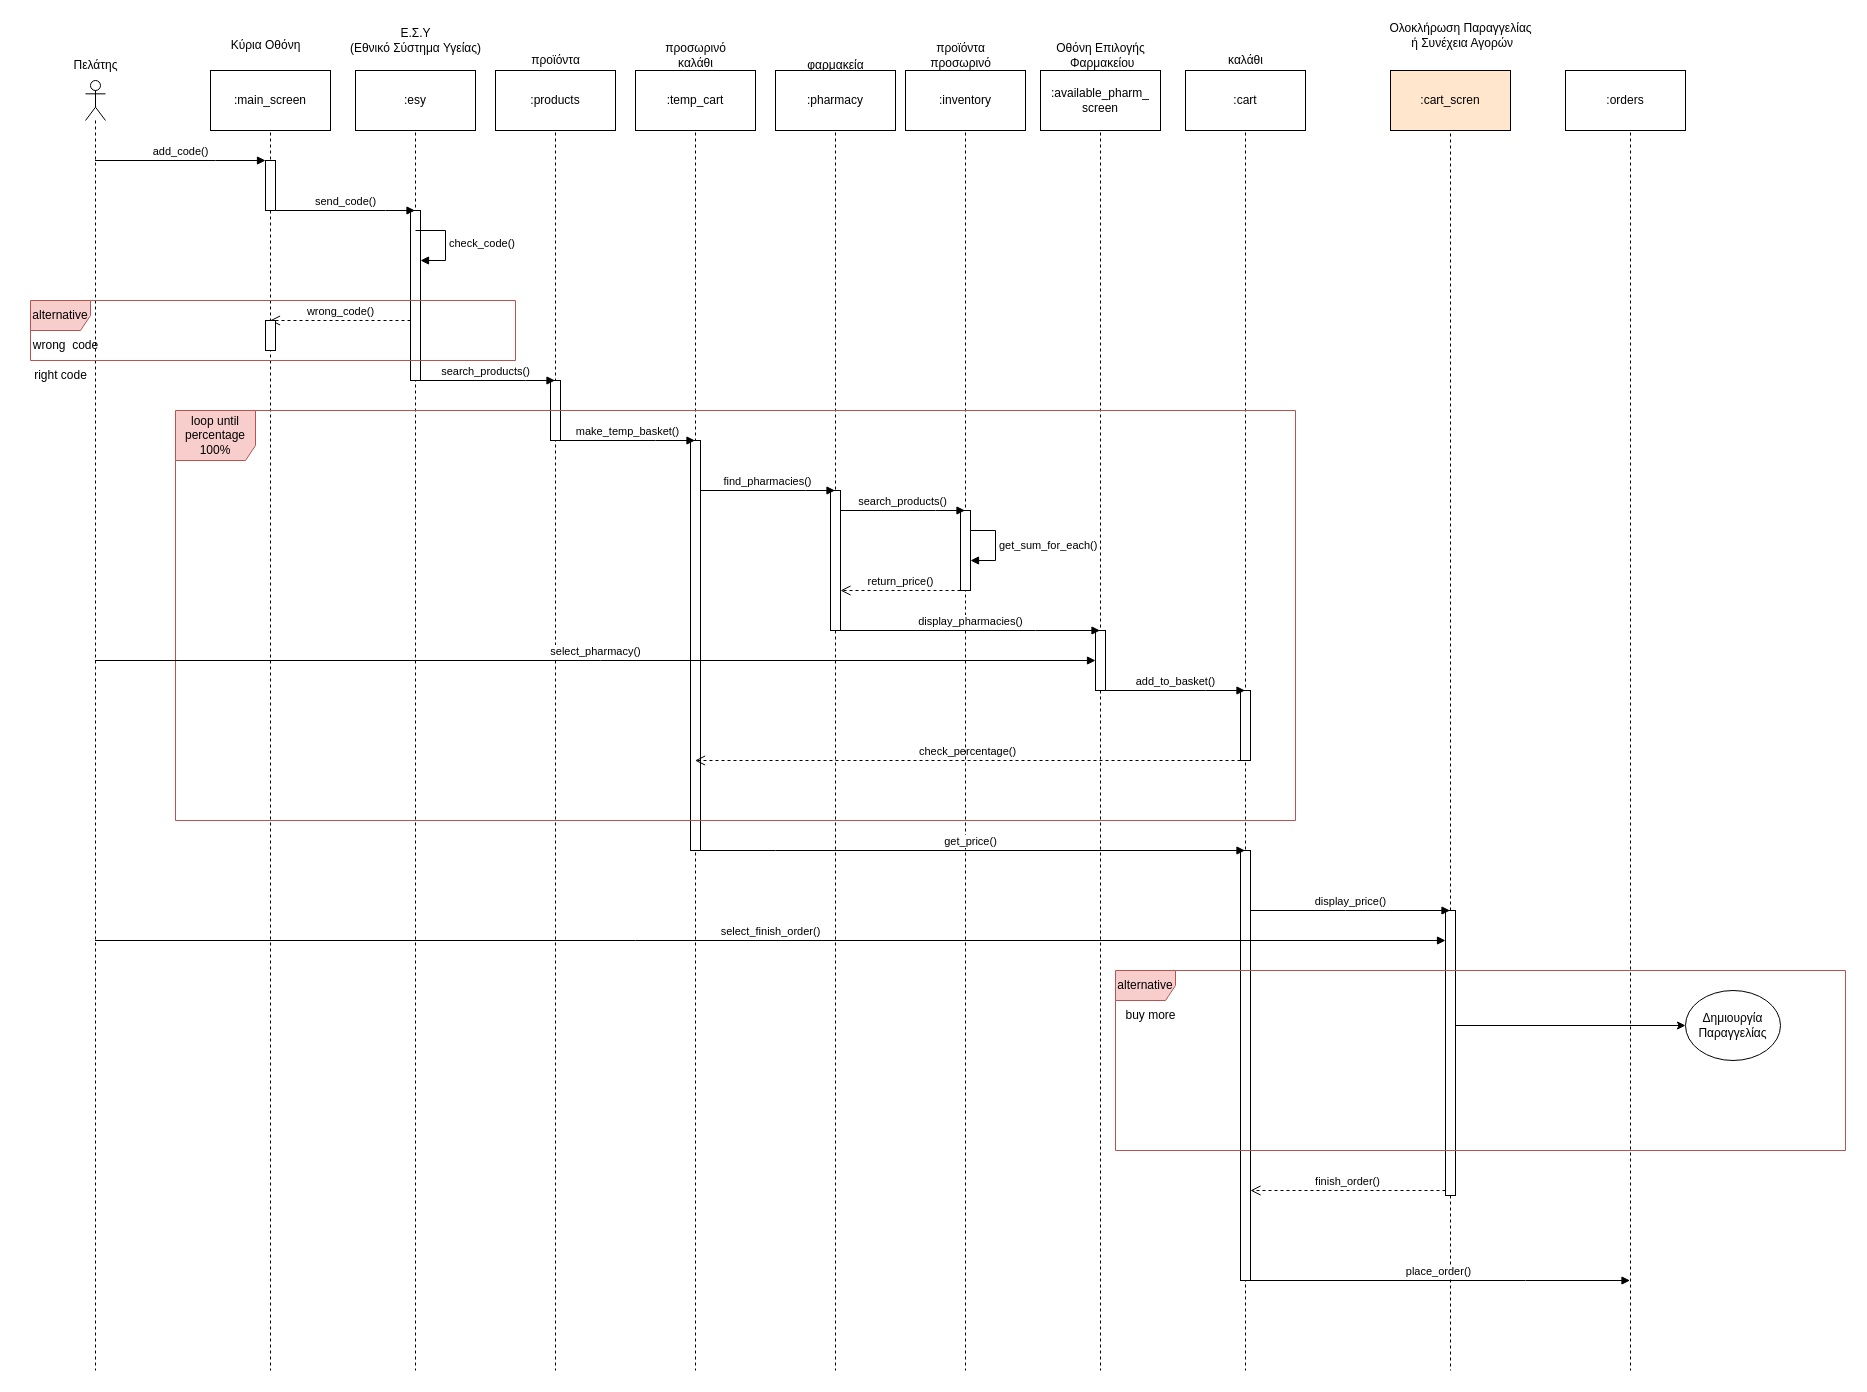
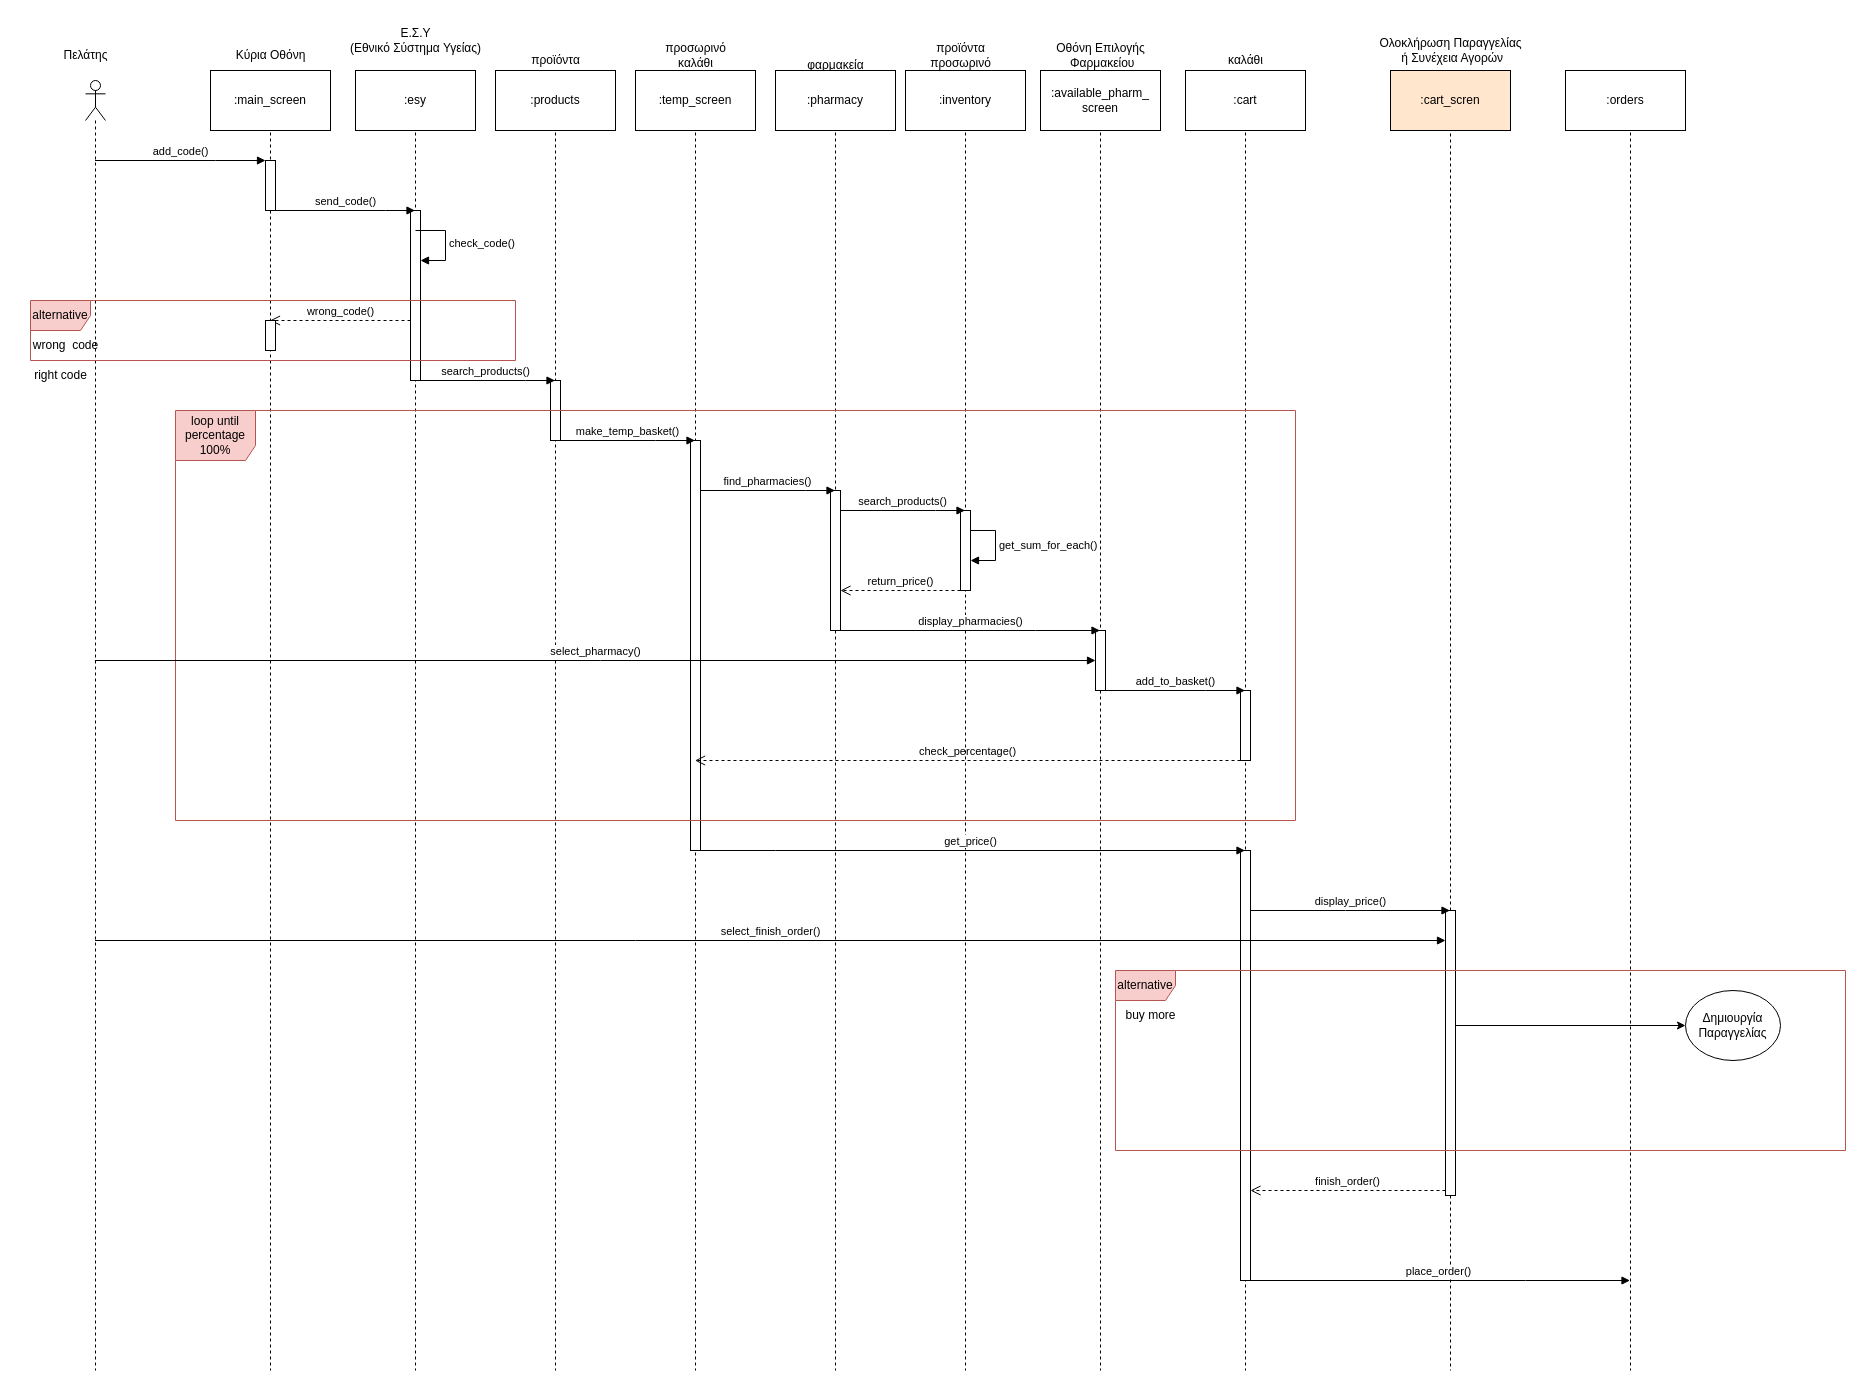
node "Oλοκλήρωση Παραγγελίας ή Συνέχεια Αγορών": moved (1461, 36) -> (1451, 51)
node "Κύρια Οθόνη": moved (266, 46) -> (271, 56)
node "Πελάτης": moved (96, 66) -> (86, 56)
node ":temp_cart": label ":temp_cart" -> ":temp_screen"
